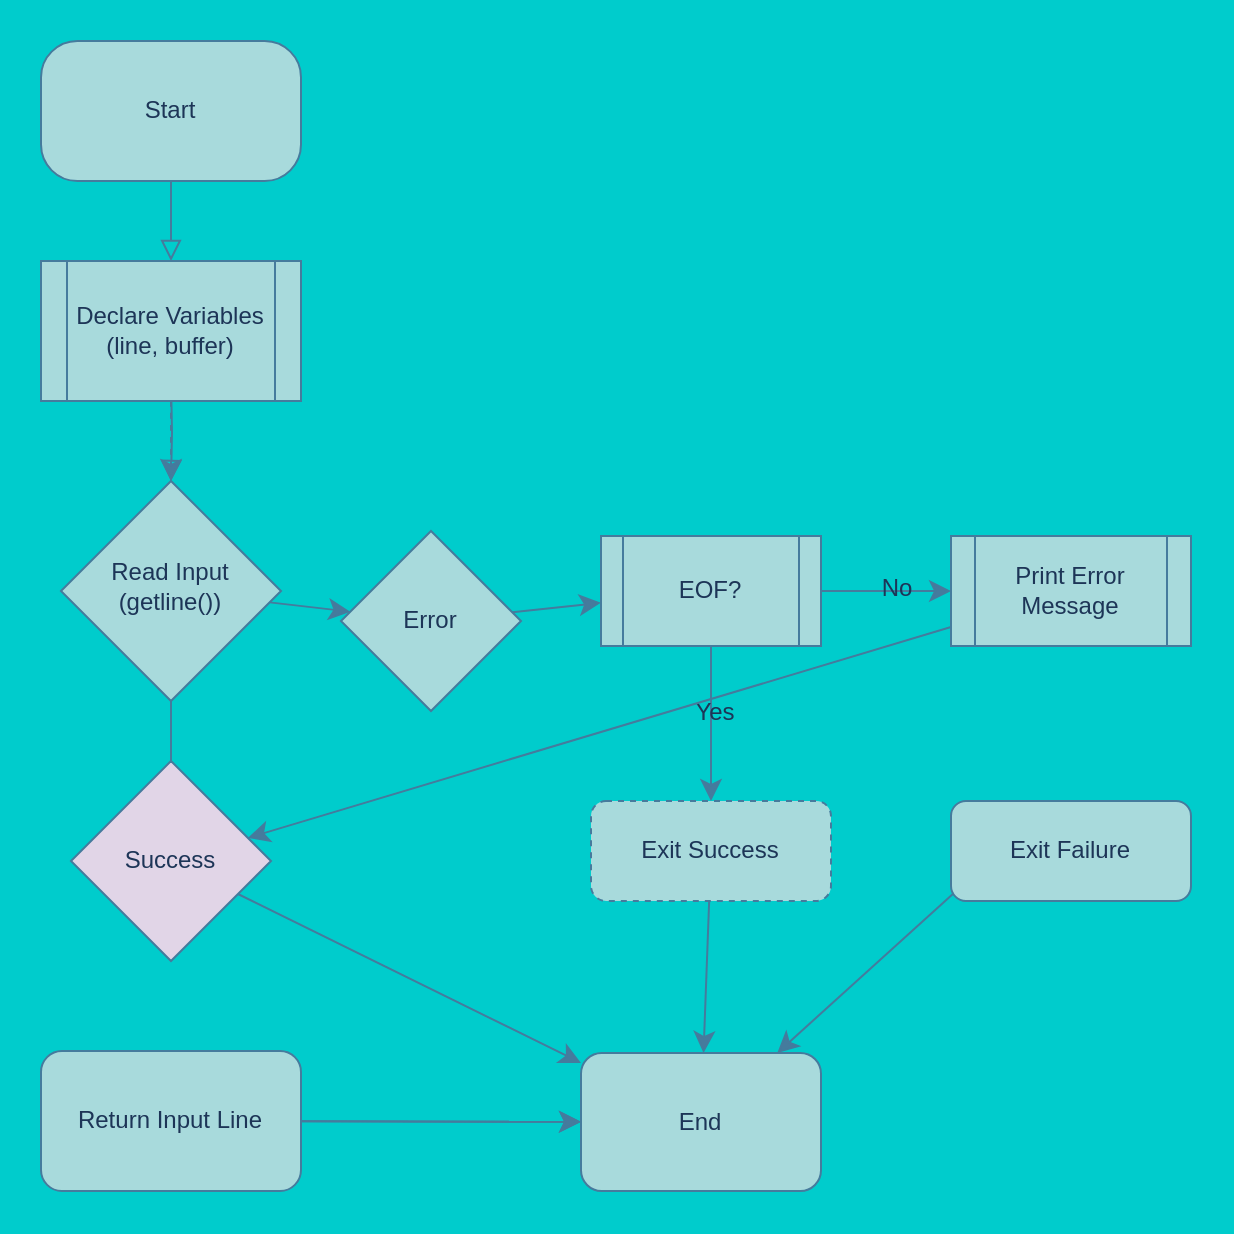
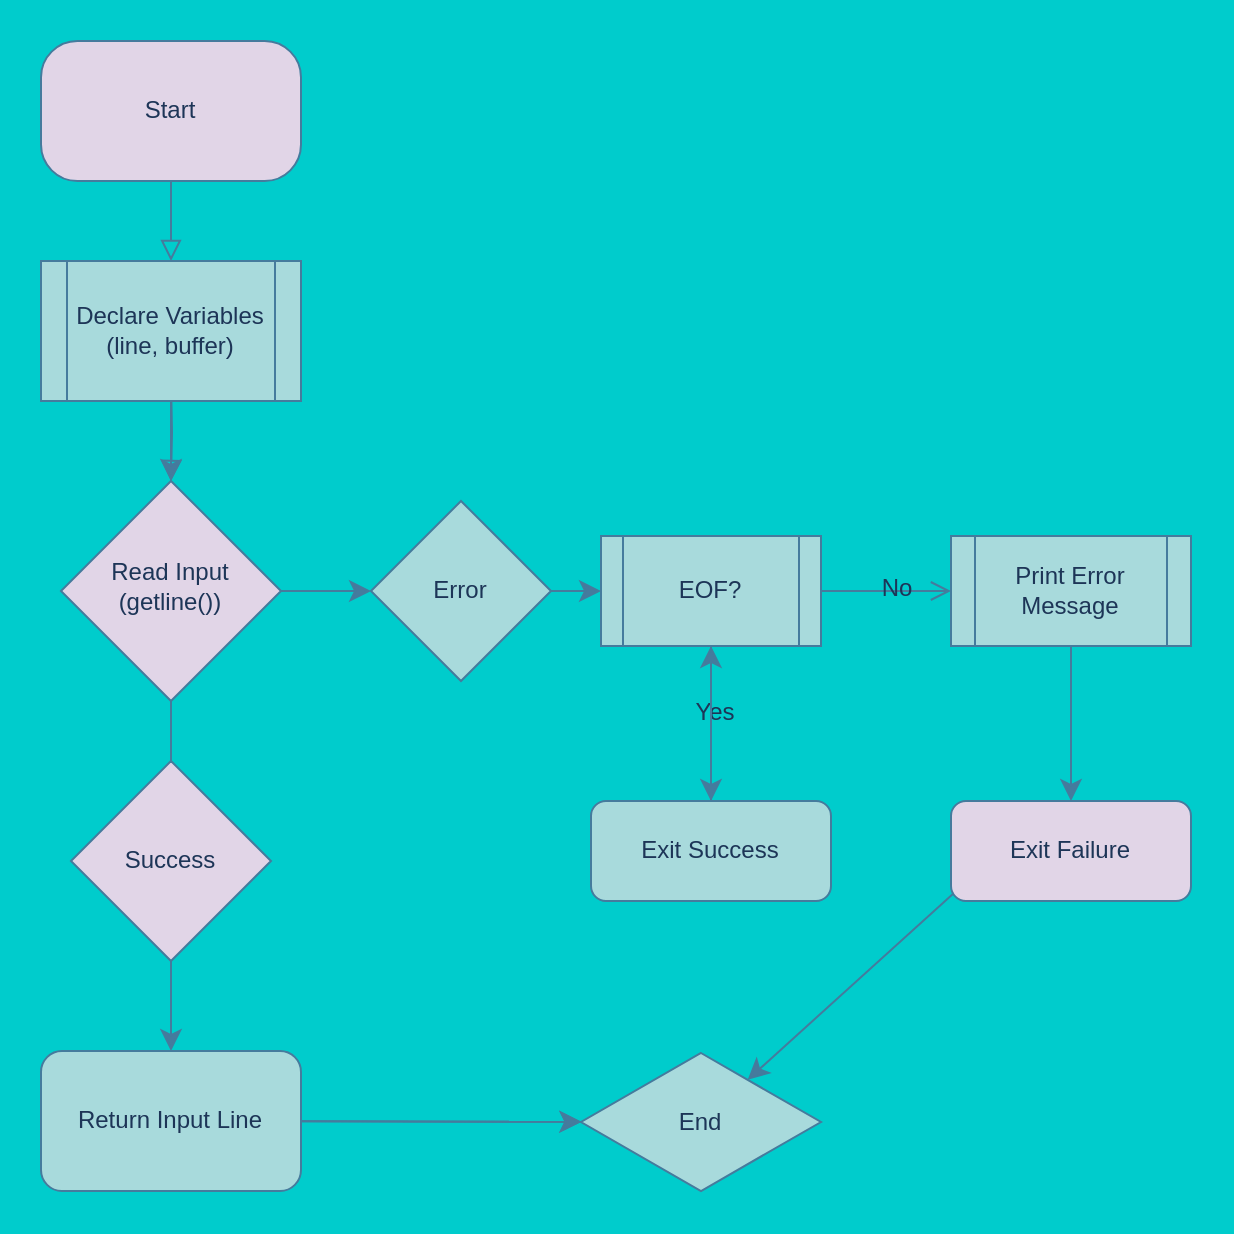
node "Start": fillcolor #a8dadc -> #e1d5e7
edge "Declare Variables (line, buffer)" -> "Read Input (getline())": style dashed -> solid
node "Read Input (getline())": fillcolor #a8dadc -> #e1d5e7
edge "EOF?" -> "Print Error Message": arrowhead classic -> open
node "Error": moved (431, 621) -> (461, 591)
edge "Print Error Message" -> "Success": now "Print Error Message" -> "Exit Failure"
node "Exit Success": style dashed -> solid
node "Exit Failure": fillcolor #a8dadc -> #e1d5e7
edge "Exit Success" -> "End": now "Exit Success" -> "EOF?"
edge "Success" -> "End": now "Success" -> "Return Input Line"
node "End": shape rounded rectangle -> diamond
